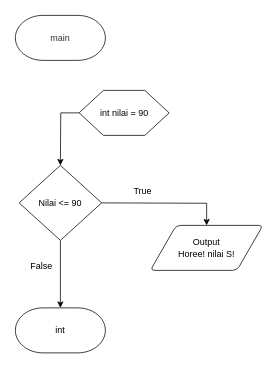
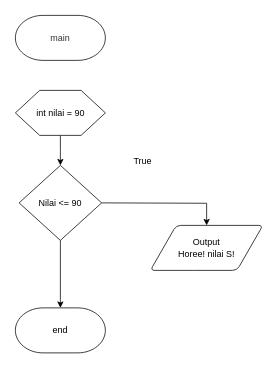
node "int nilai = 90": moved (124, 113) -> (60, 113)
node "True": moved (143, 192) -> (143, 162)
node "False": removed
node "int": label "int" -> "end"
